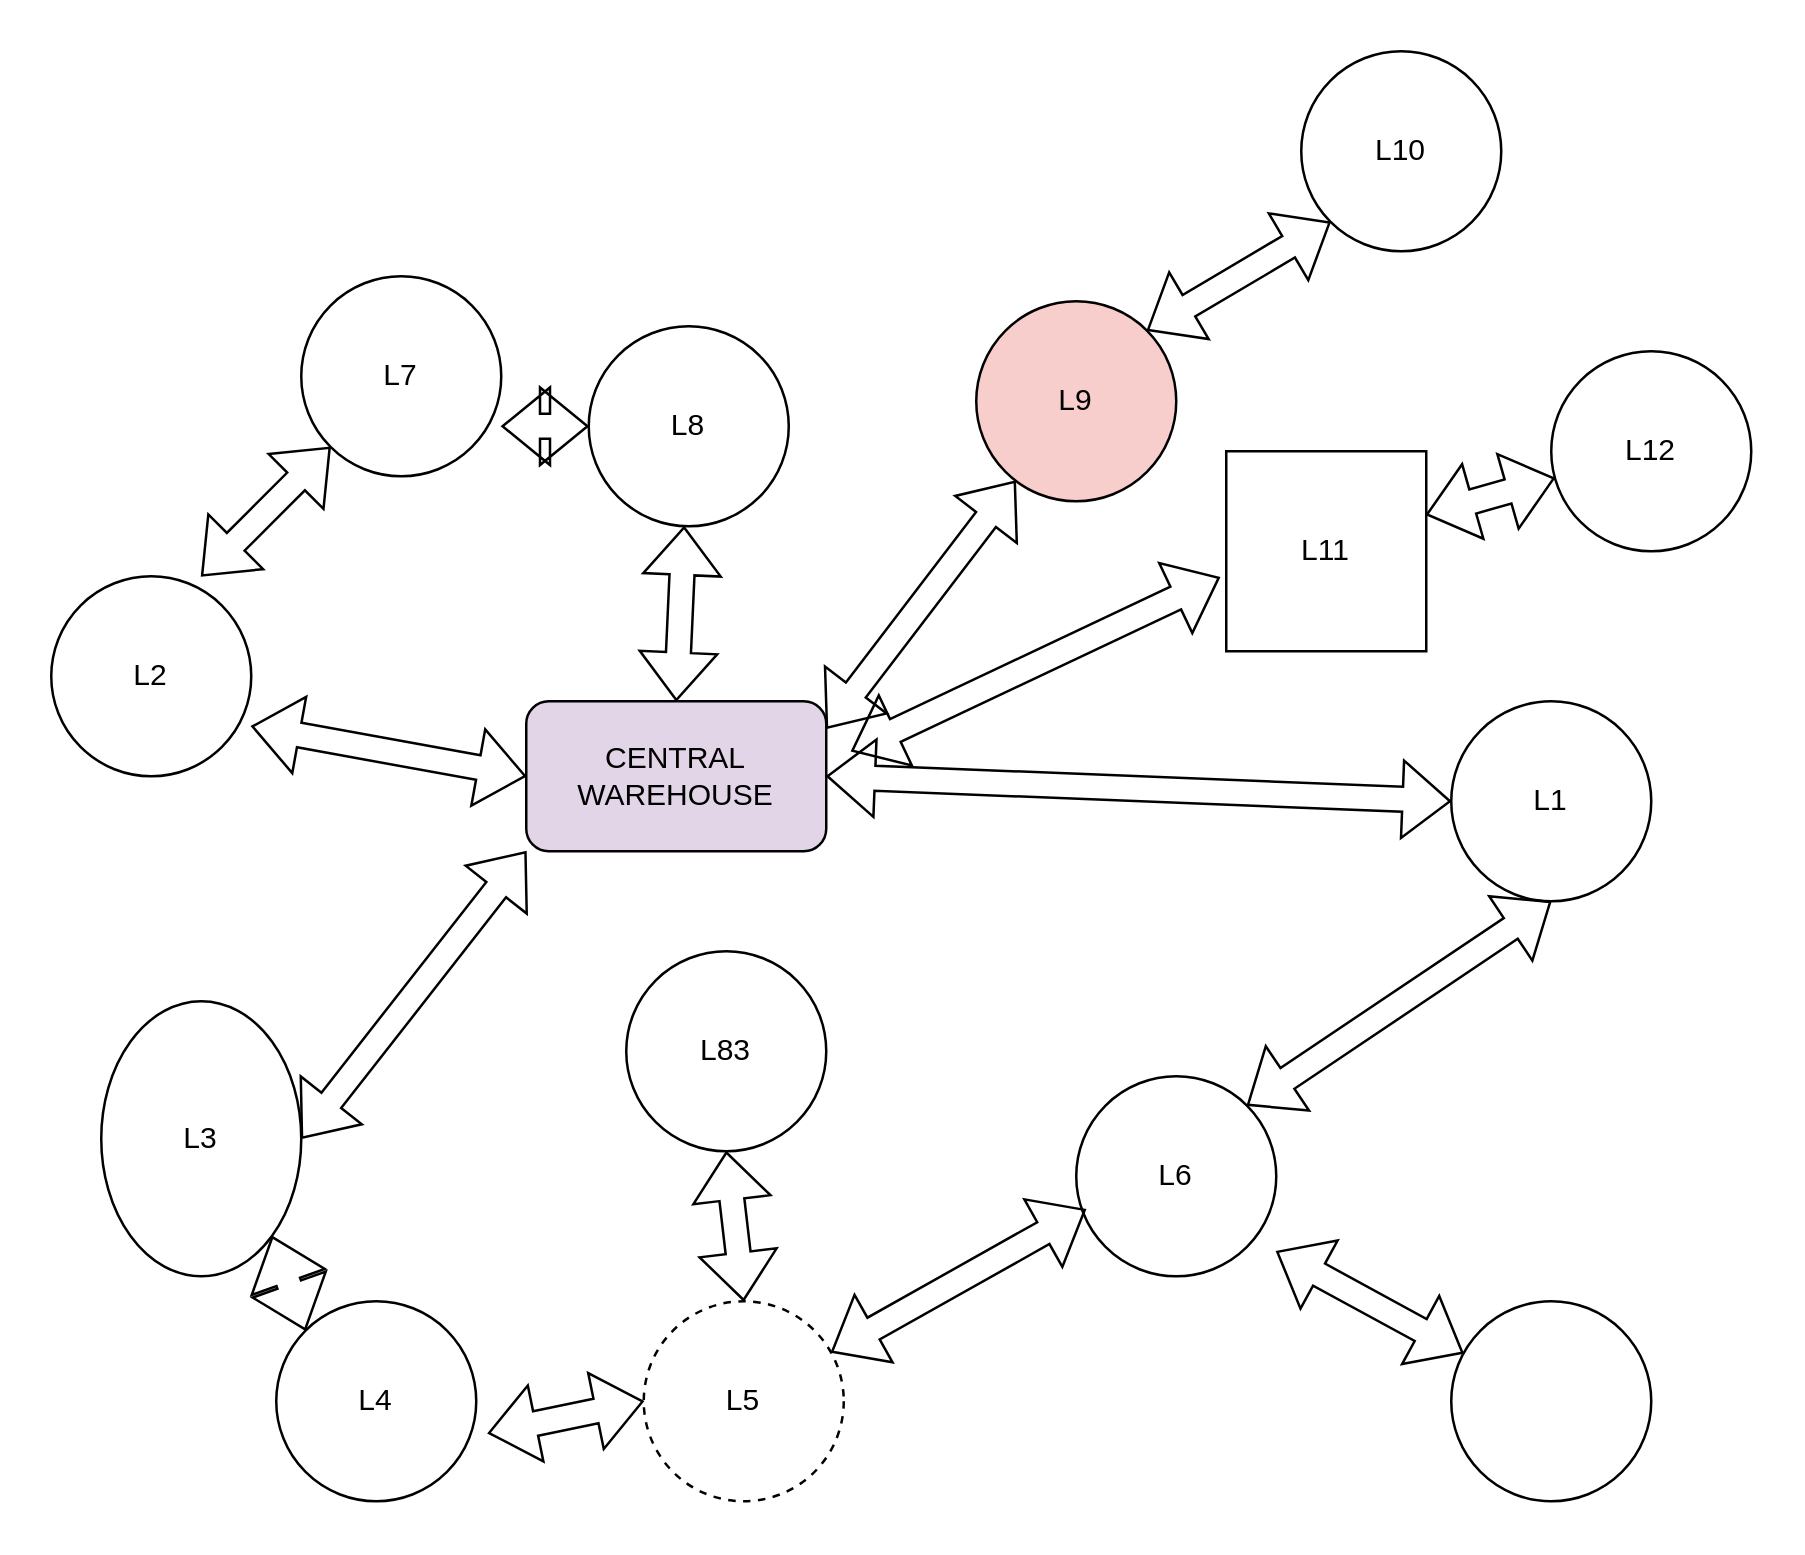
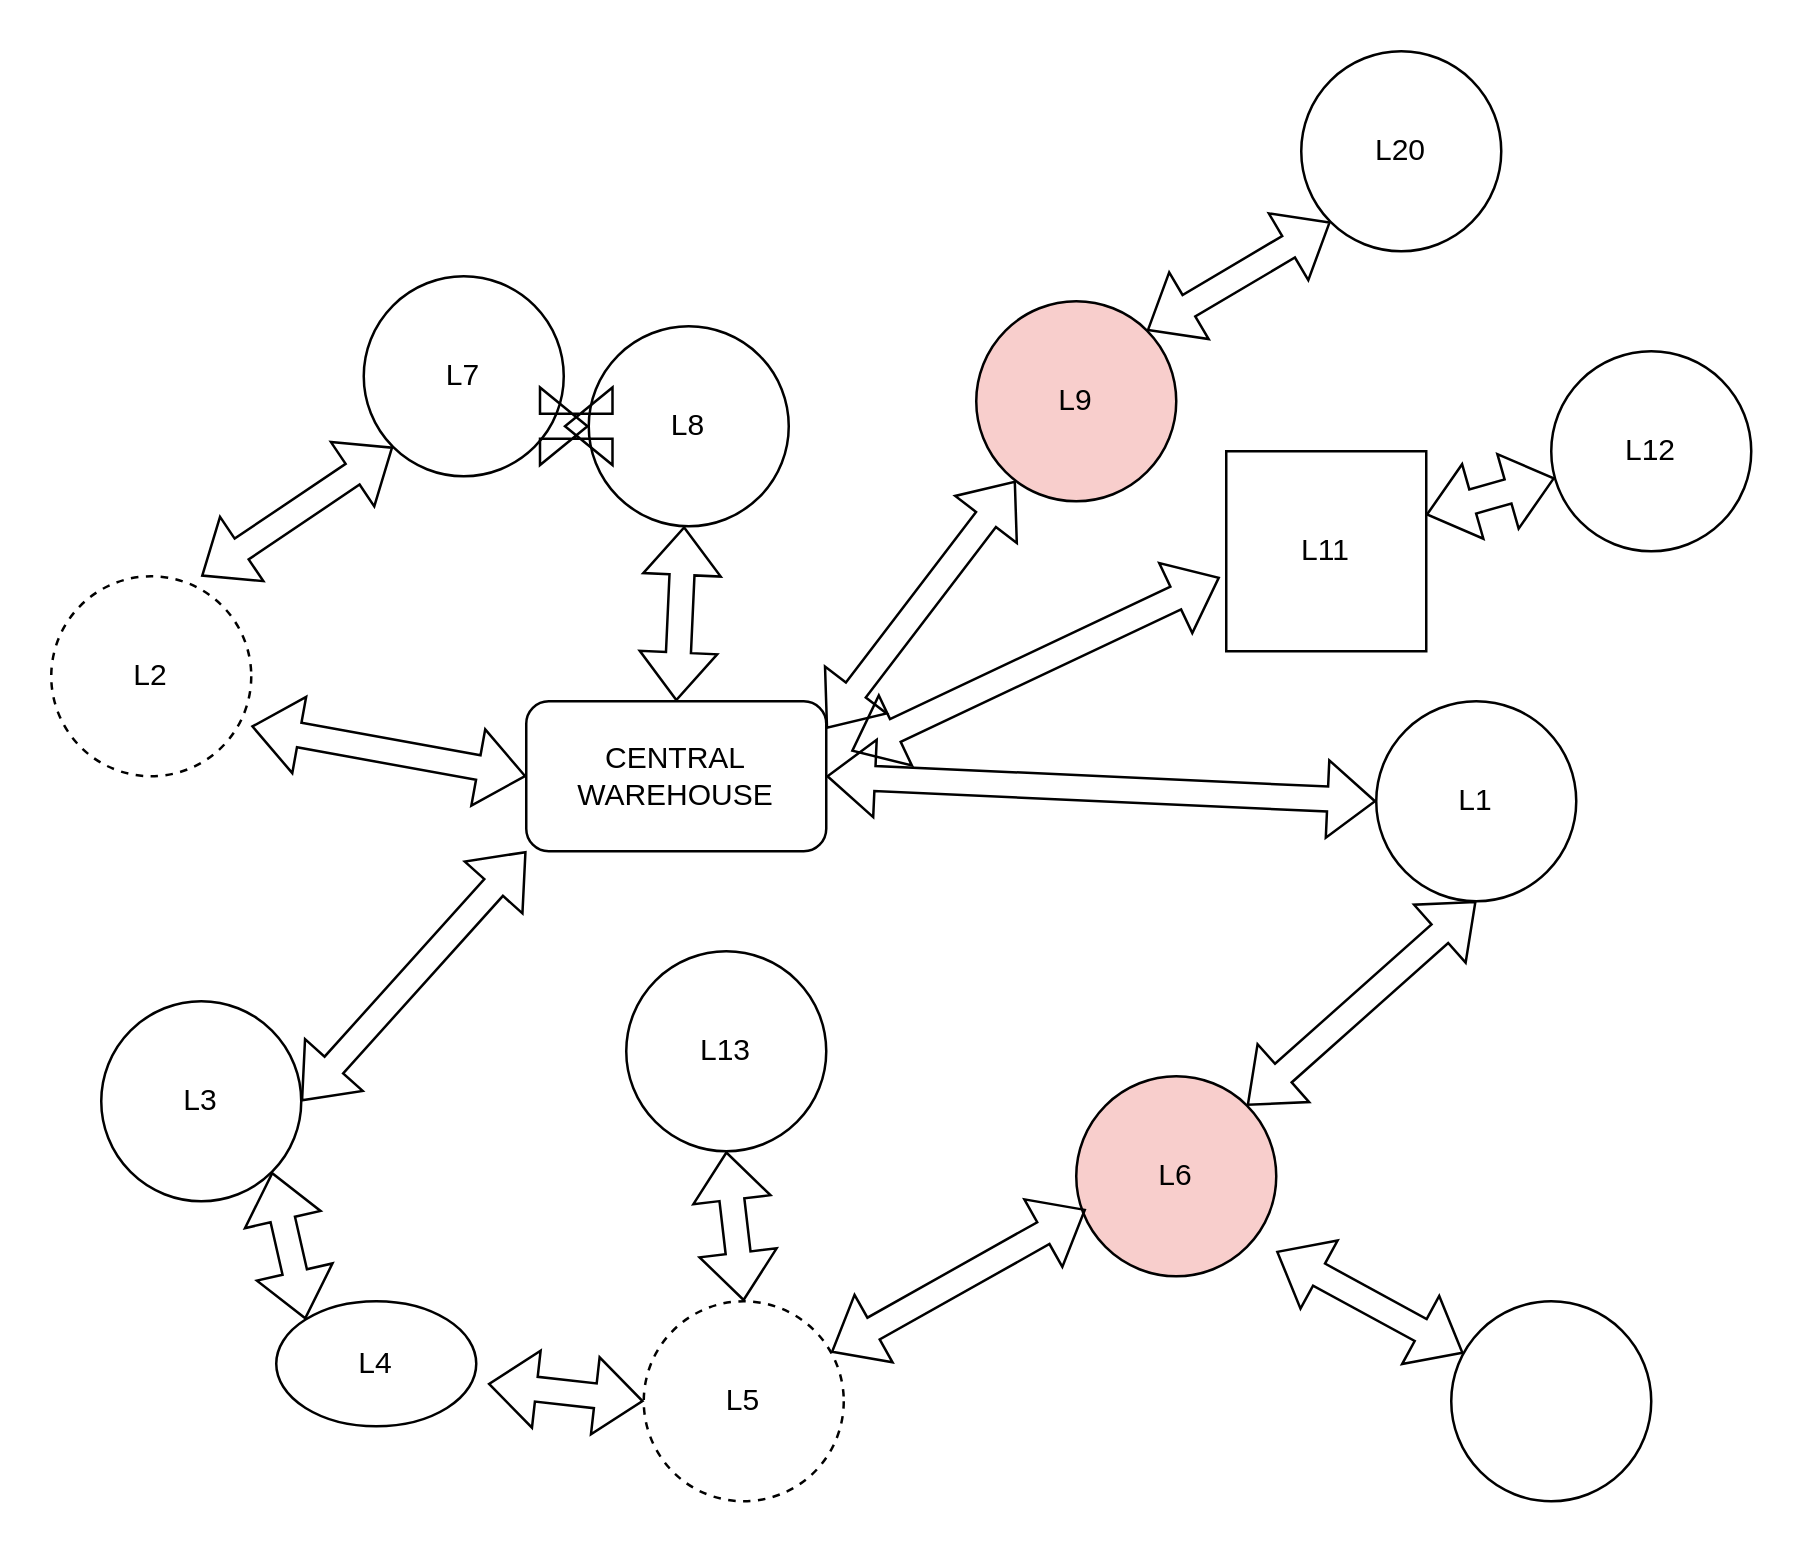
node "L10": label "L10" -> "L20"
node "L7": moved (401, 376) -> (464, 376)
node "L2": style solid -> dashed
node "CENTRAL WAREHOUSE": fillcolor #e1d5e7 -> #ffffff
node "L1": moved (1551, 801) -> (1476, 801)
node "L83": label "L83" -> "L13"
node "L3": size 200x275 -> 200x200
node "L6": fillcolor #ffffff -> #f8cecc
node "L4": size 200x200 -> 200x125
